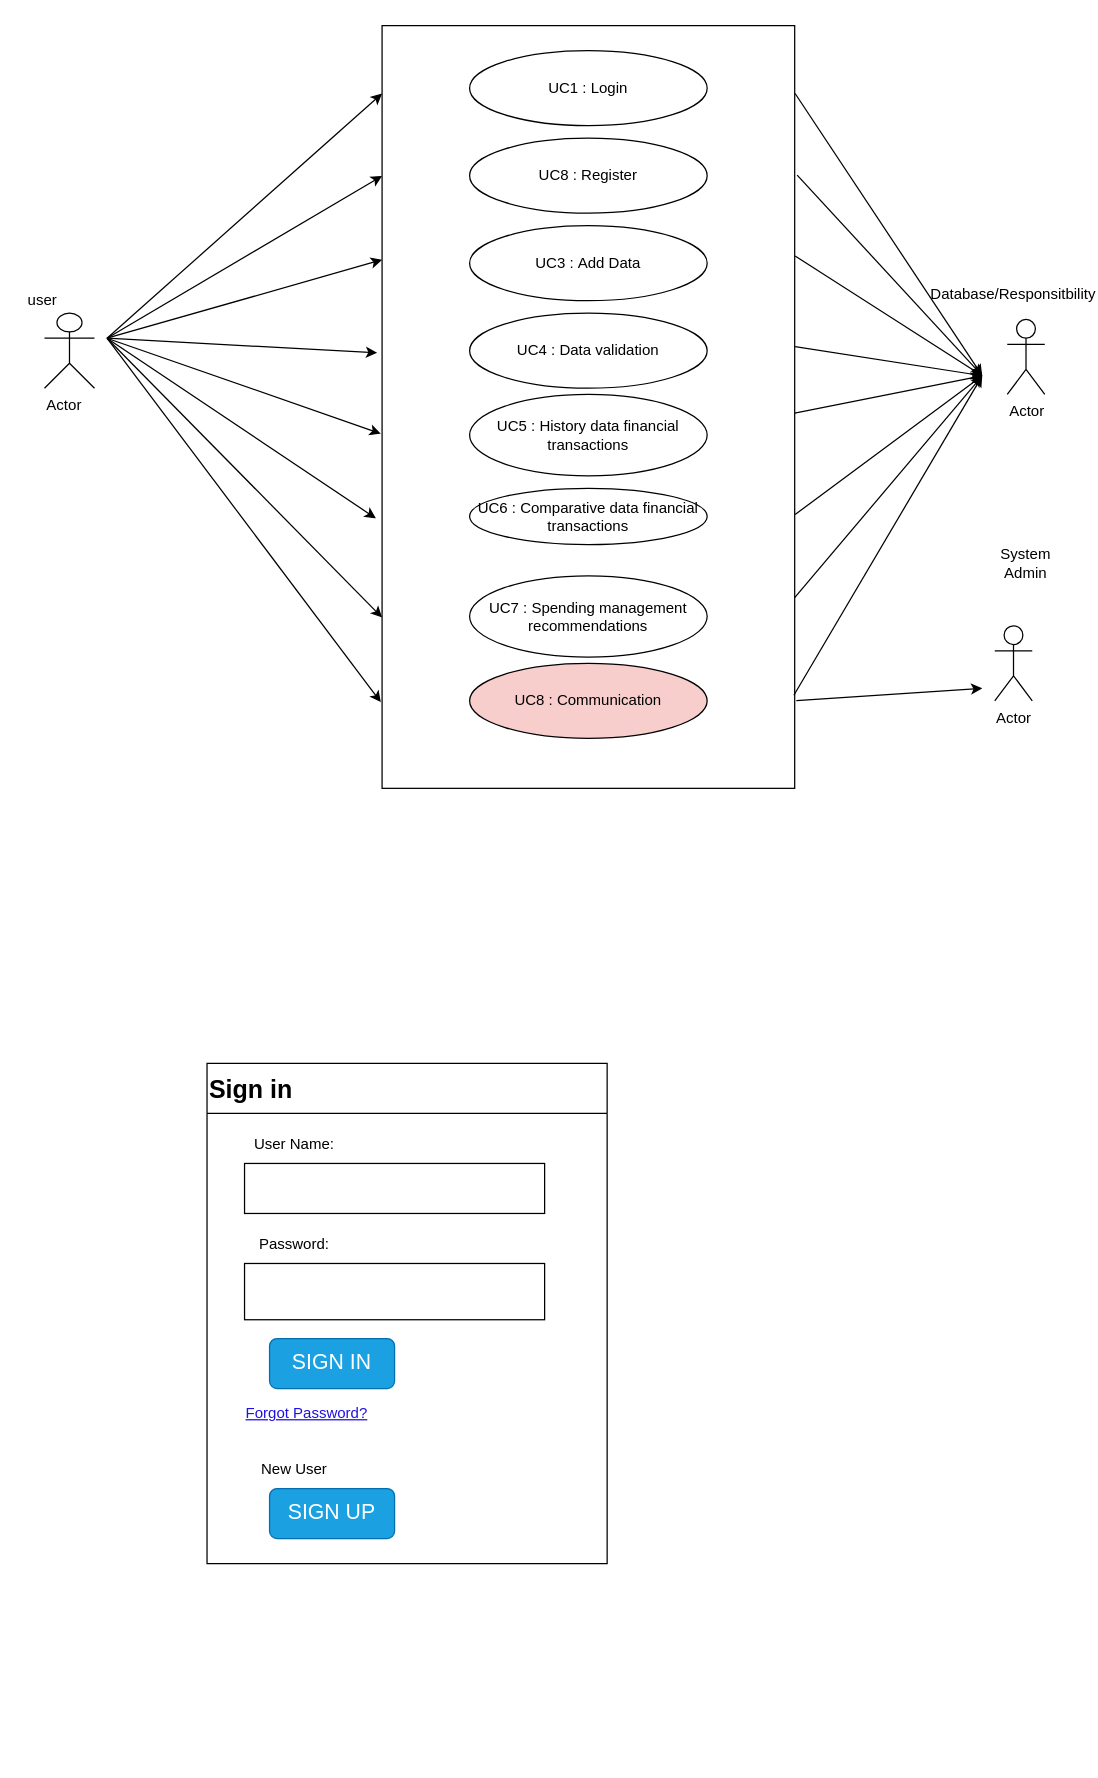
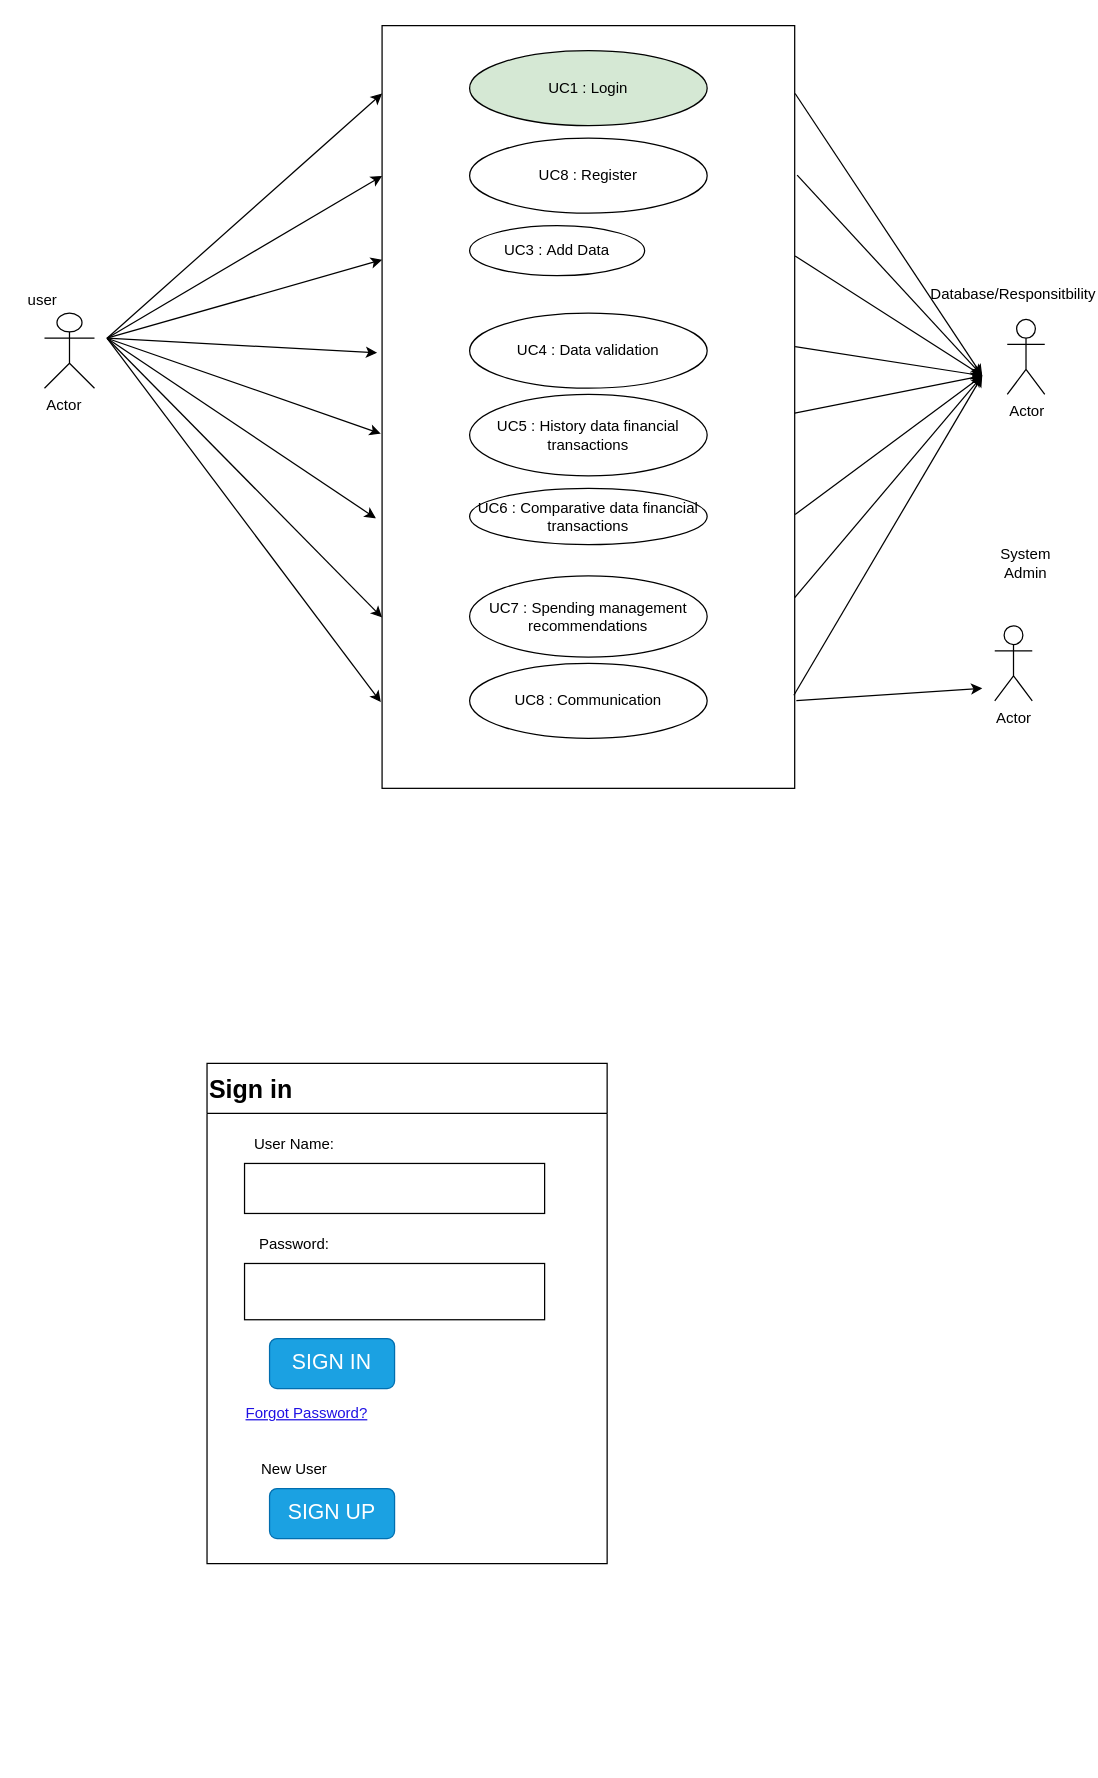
node "UC1 : Login": fillcolor #ffffff -> #d5e8d4
node "UC3 : Add Data": size 238x75 -> 175x50
node "UC8 : Communication": fillcolor #f8cecc -> #ffffff
